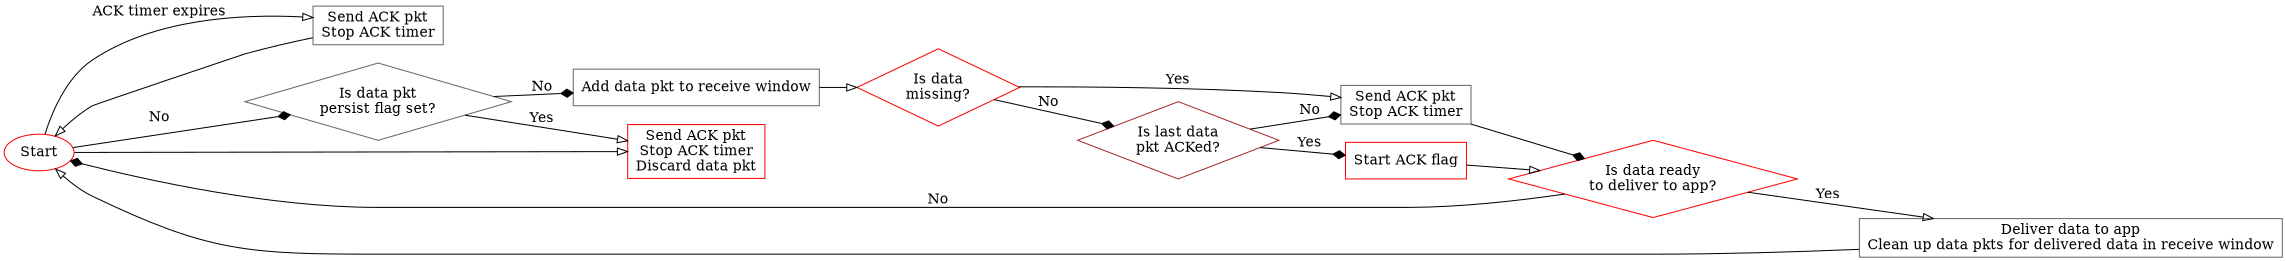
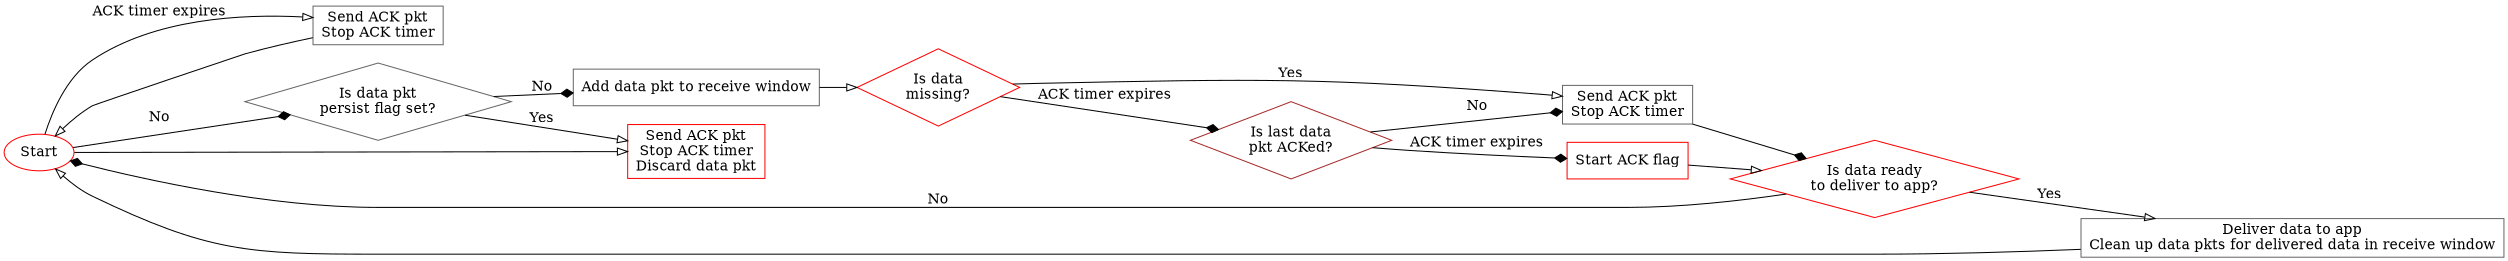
edge "Is data missing?" -> "Is last data pkt ACKed?": label "No" -> "ACK timer expires"
edge "Is last data pkt ACKed?" -> "Start ACK flag": label "Yes" -> "ACK timer expires"
